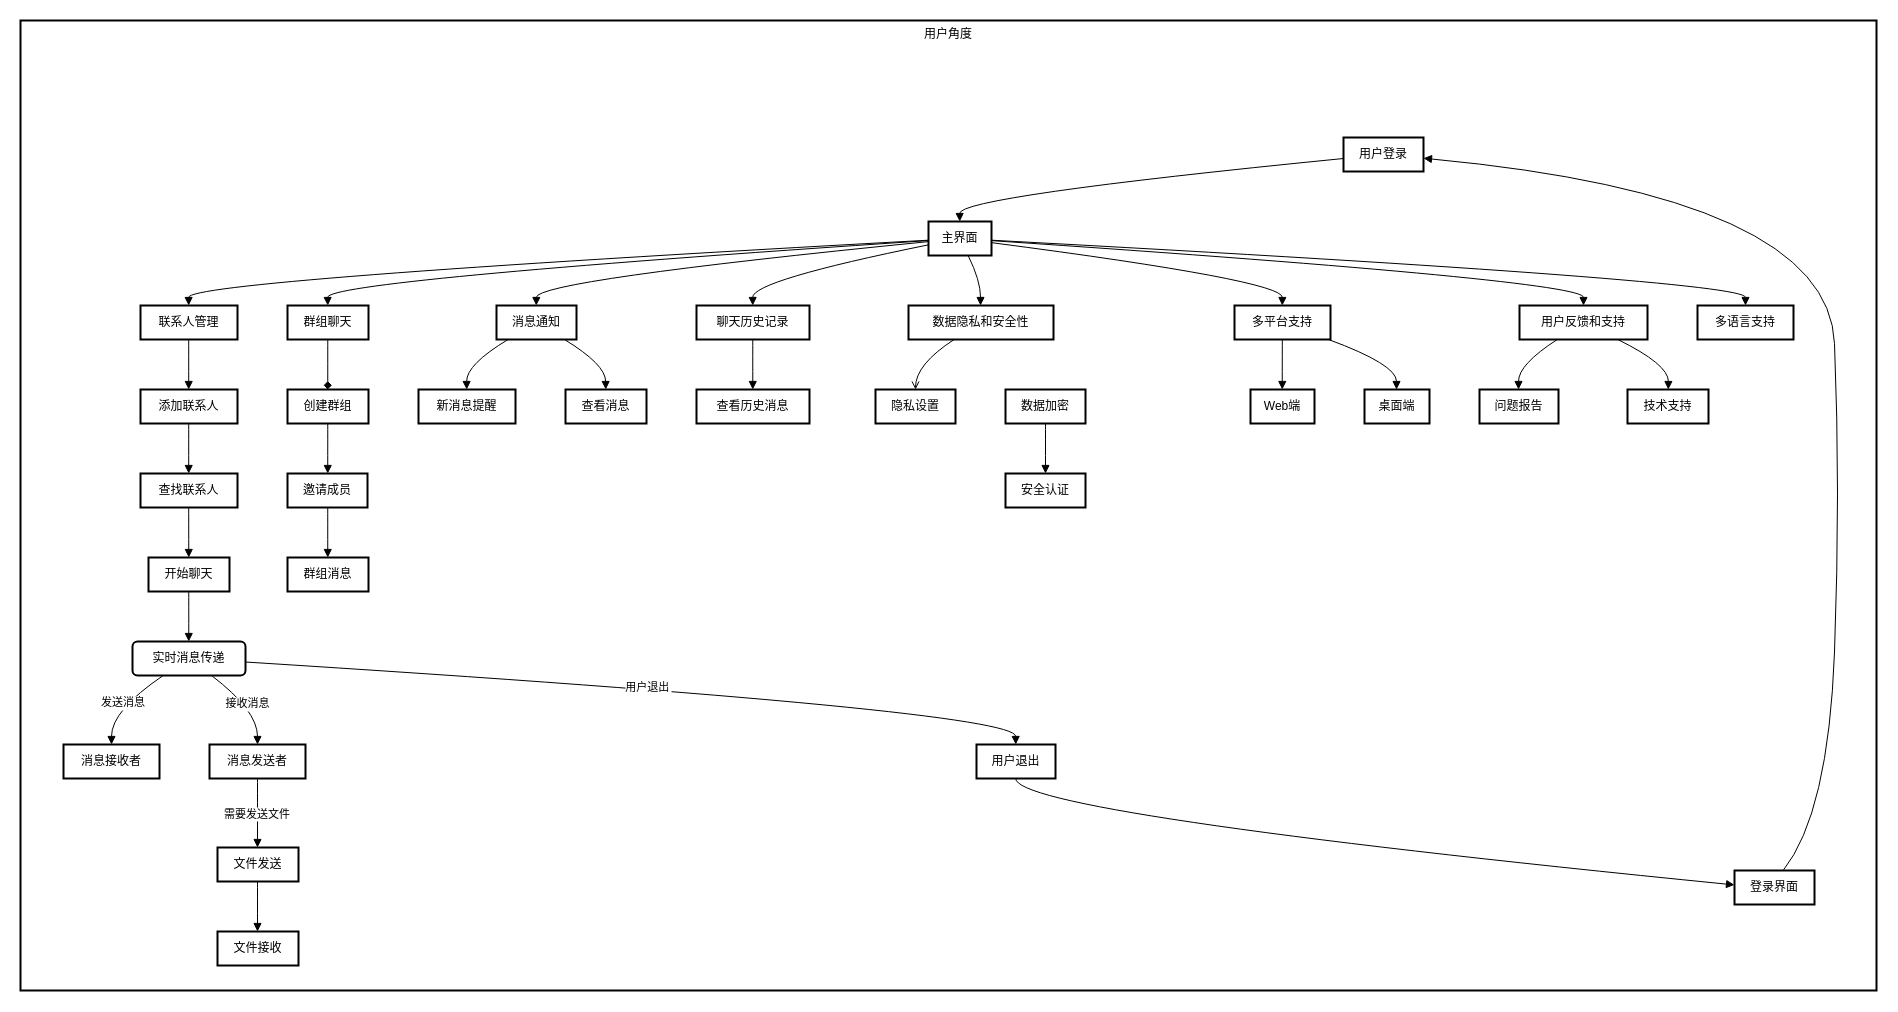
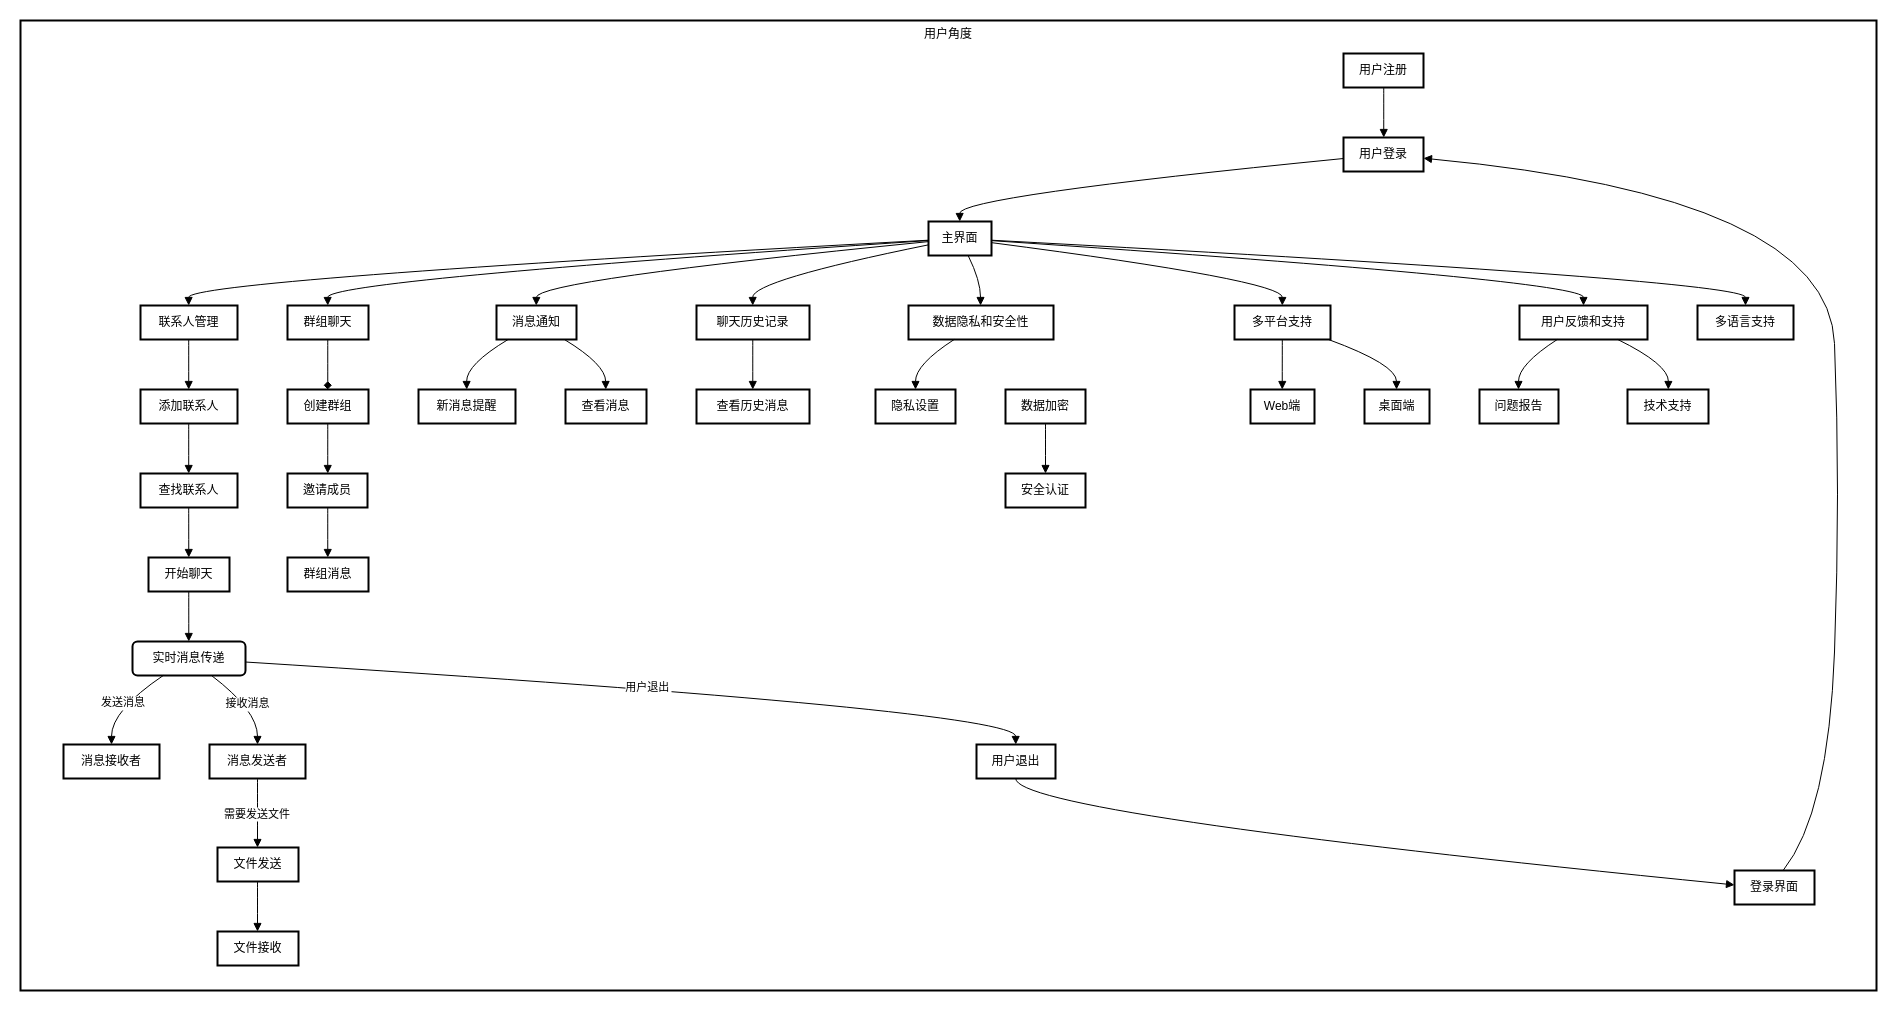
node "用户注册": added
edge "用户注册" -> "用户登录": added
edge "数据隐私和安全性" -> "隐私设置": arrowhead open -> block
